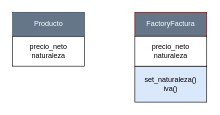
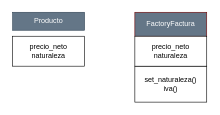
node "Producto": size 72x24 -> 72x18
node "set_naturaleza() iva()": fillcolor #dae8fc -> #ffffff
